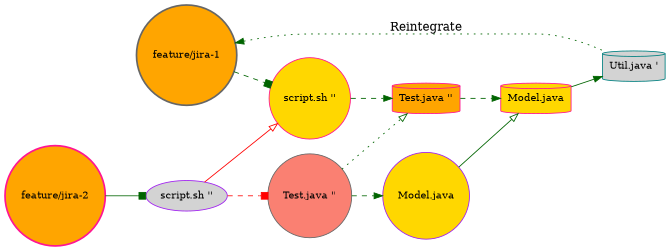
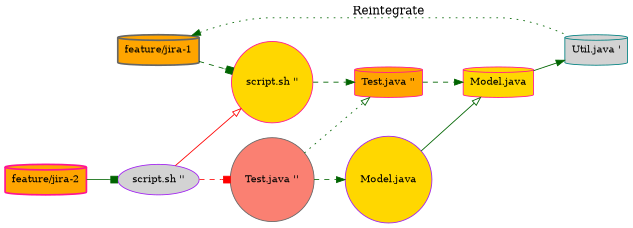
node "feature/jira-1": shape circle -> cylinder
node "feature/jira-2": shape circle -> cylinder
